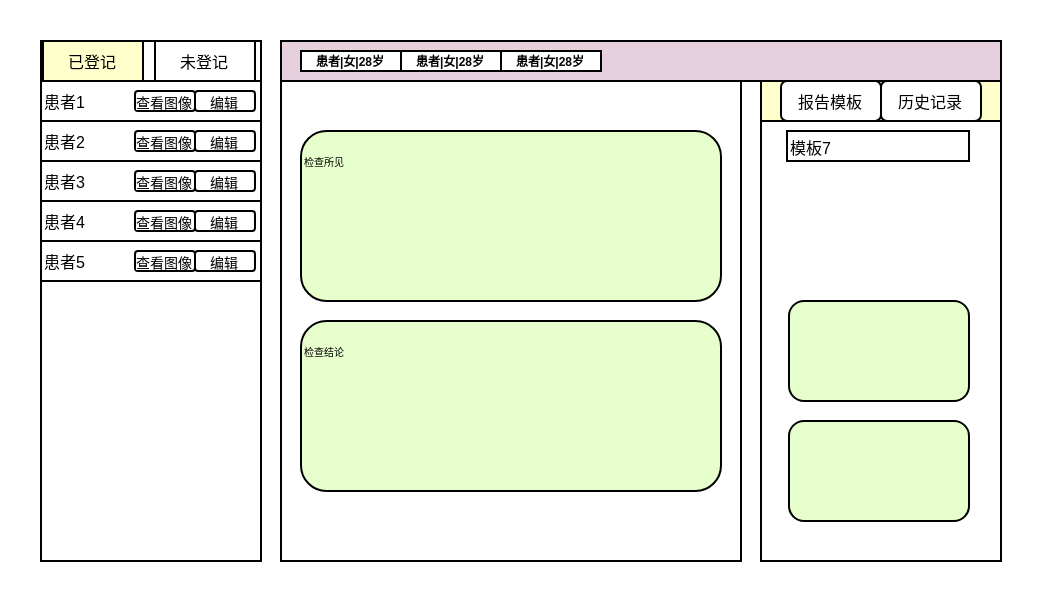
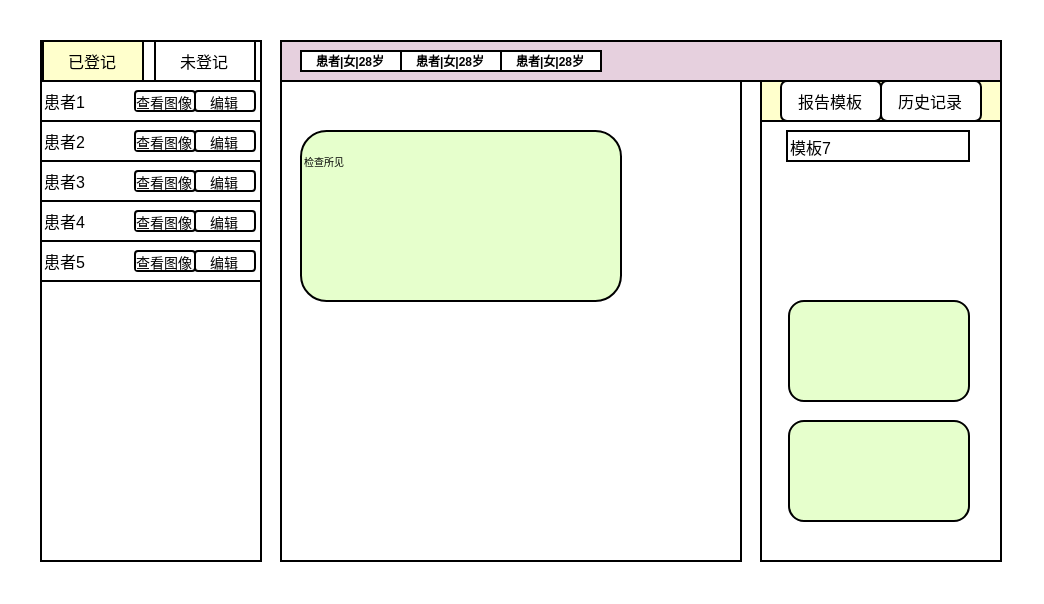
node "检查所见": size 420x170 -> 320x170
node "检查结论": removed
